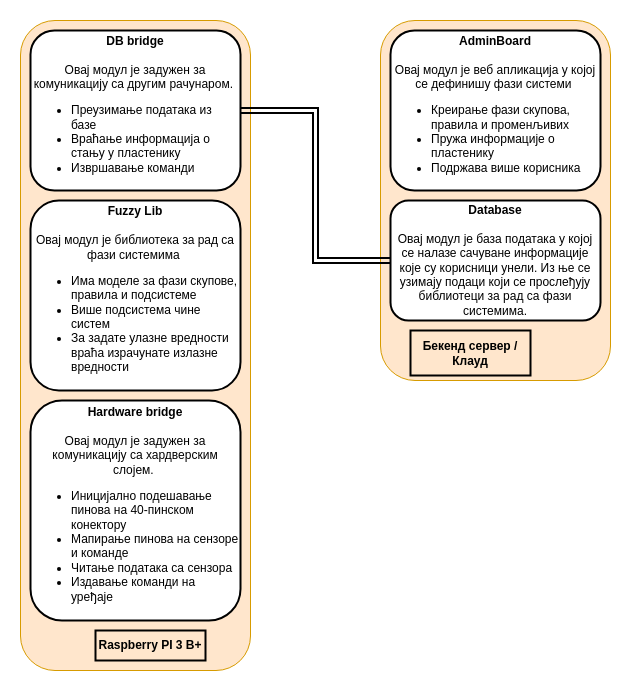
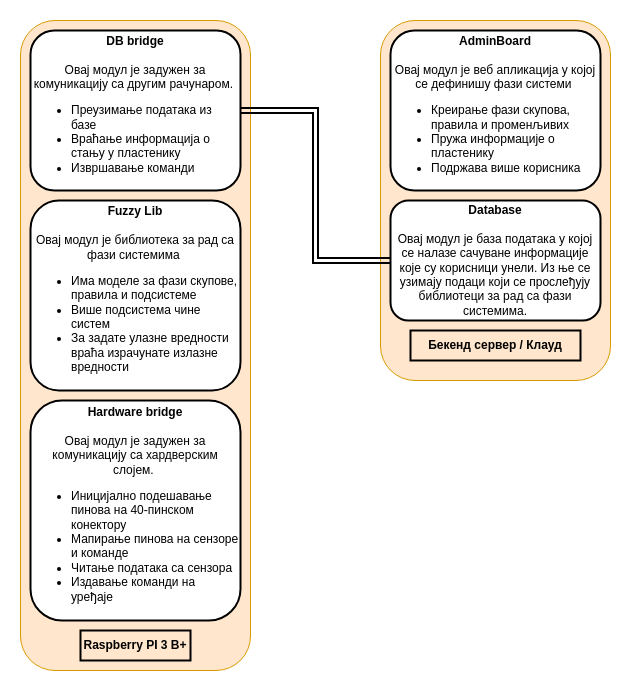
node "Бекенд сервер / Клауд": size 120x45 -> 170x30
node "Raspberry PI 3 B+": moved (151, 646) -> (136, 646)
